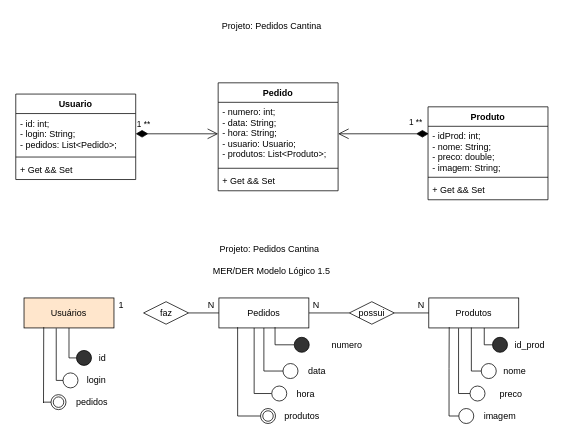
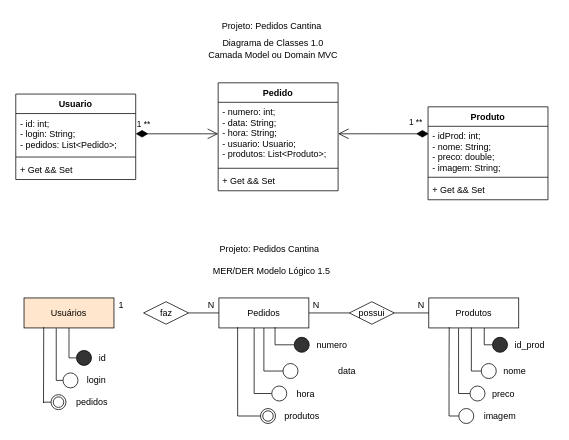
node "Diagrama de Classes 1.0 Camada Model ou Domain MVC": added
node "numero": moved (347, 345) -> (332, 345)
node "data": moved (317, 371) -> (347, 371)
node "preco": moved (511, 394) -> (504, 394)
